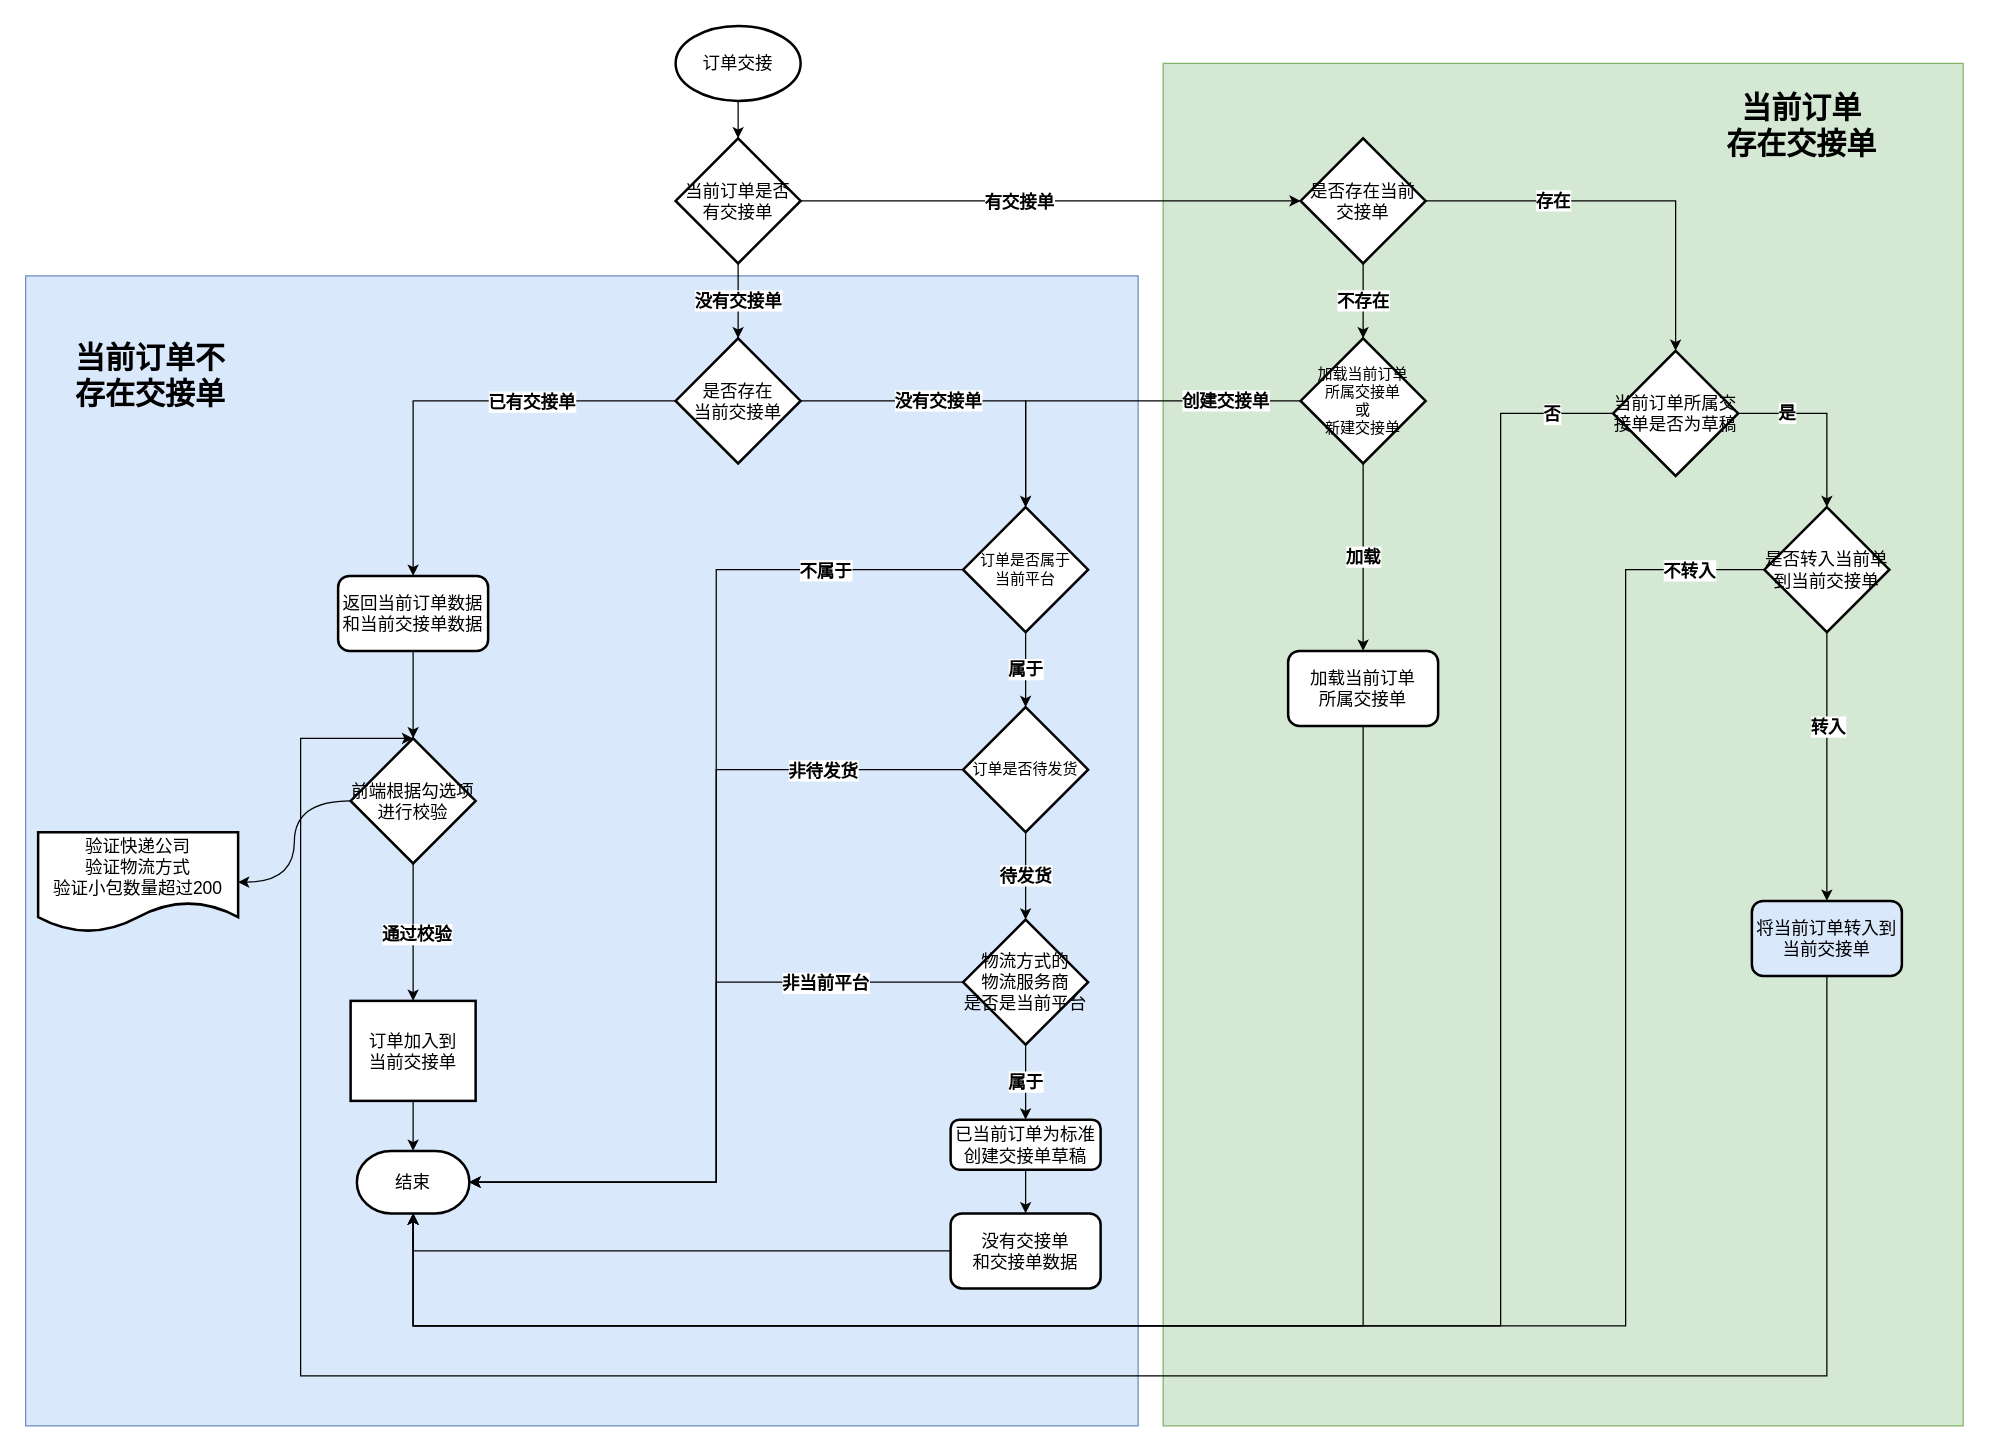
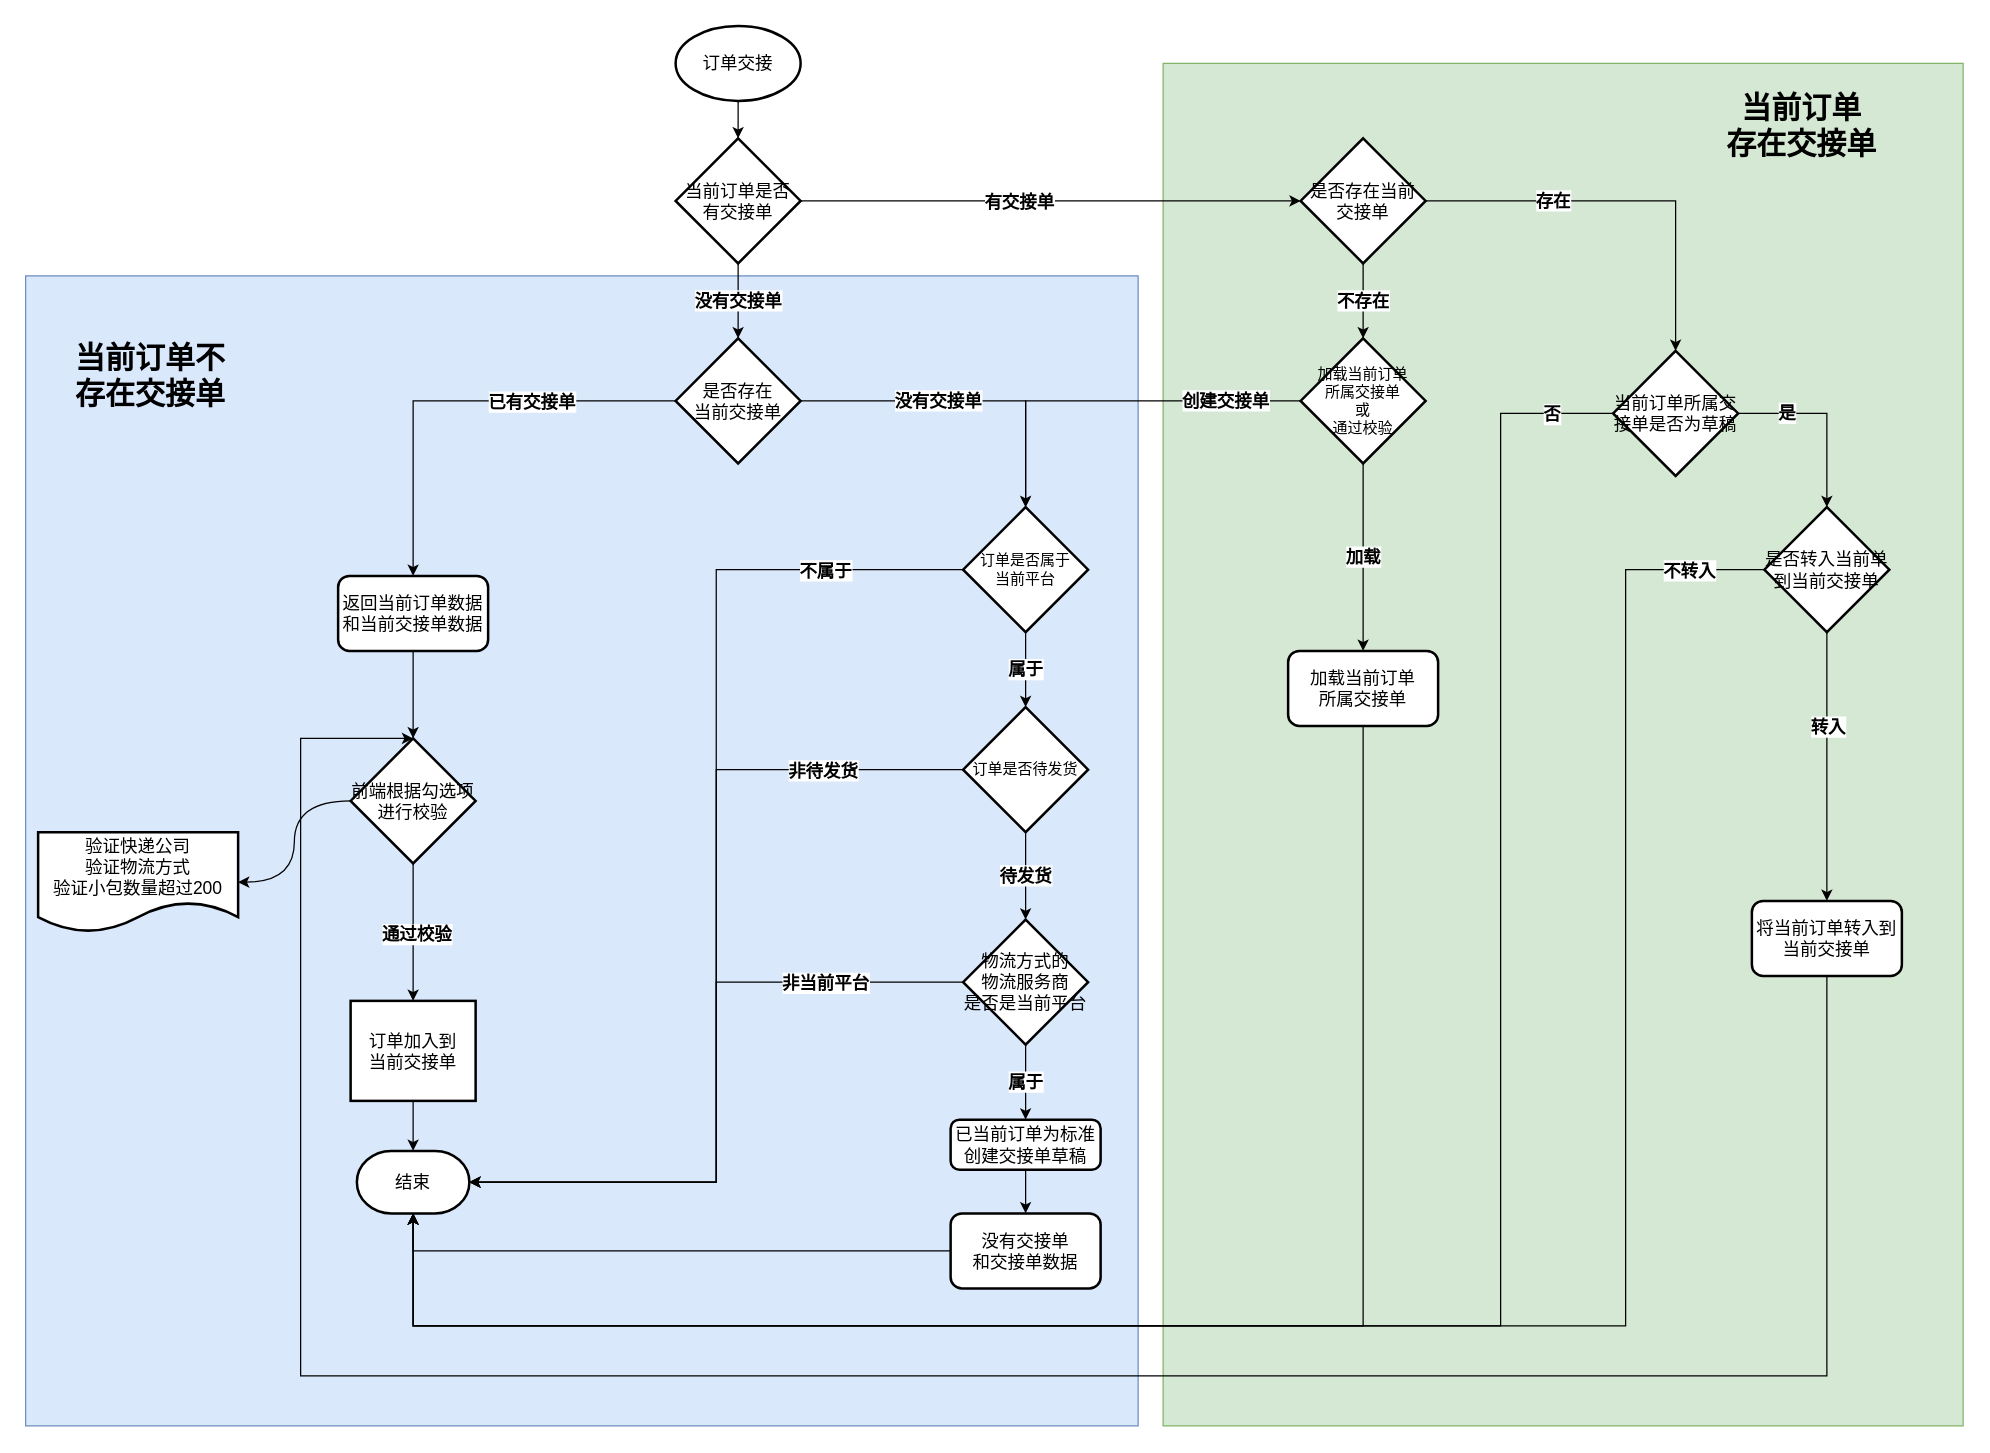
node "加载当前订单 所属交接单 或 新建交接单": label "加载当前订单 所属交接单 或 新建交接单" -> "加载当前订单 所属交接单 或 通过校验"
node "将当前订单转入到 当前交接单": fillcolor #dae8fc -> #ffffff
